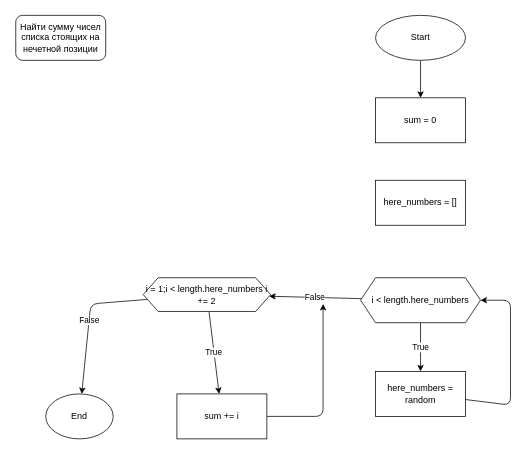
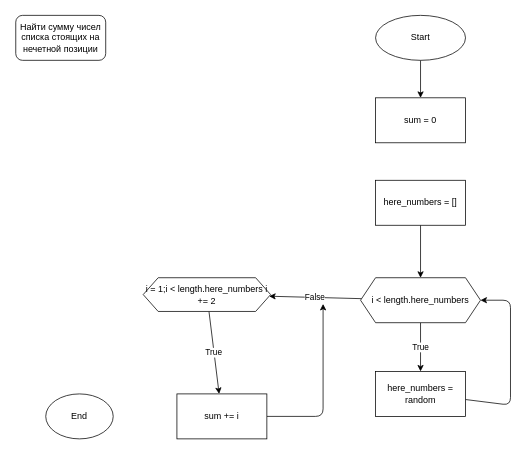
edge "here_numbers = []" -> "i < length.here_numbers": added
edge "i = 1;i < length.here_numbers i += 2" -> "End": removed, label "False"
